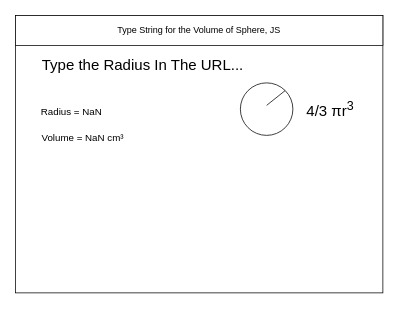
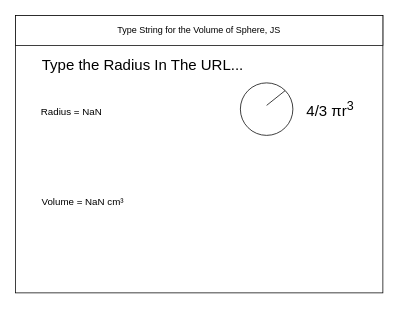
node "Volume = NaN cm³": moved (83, 135) -> (83, 199)
